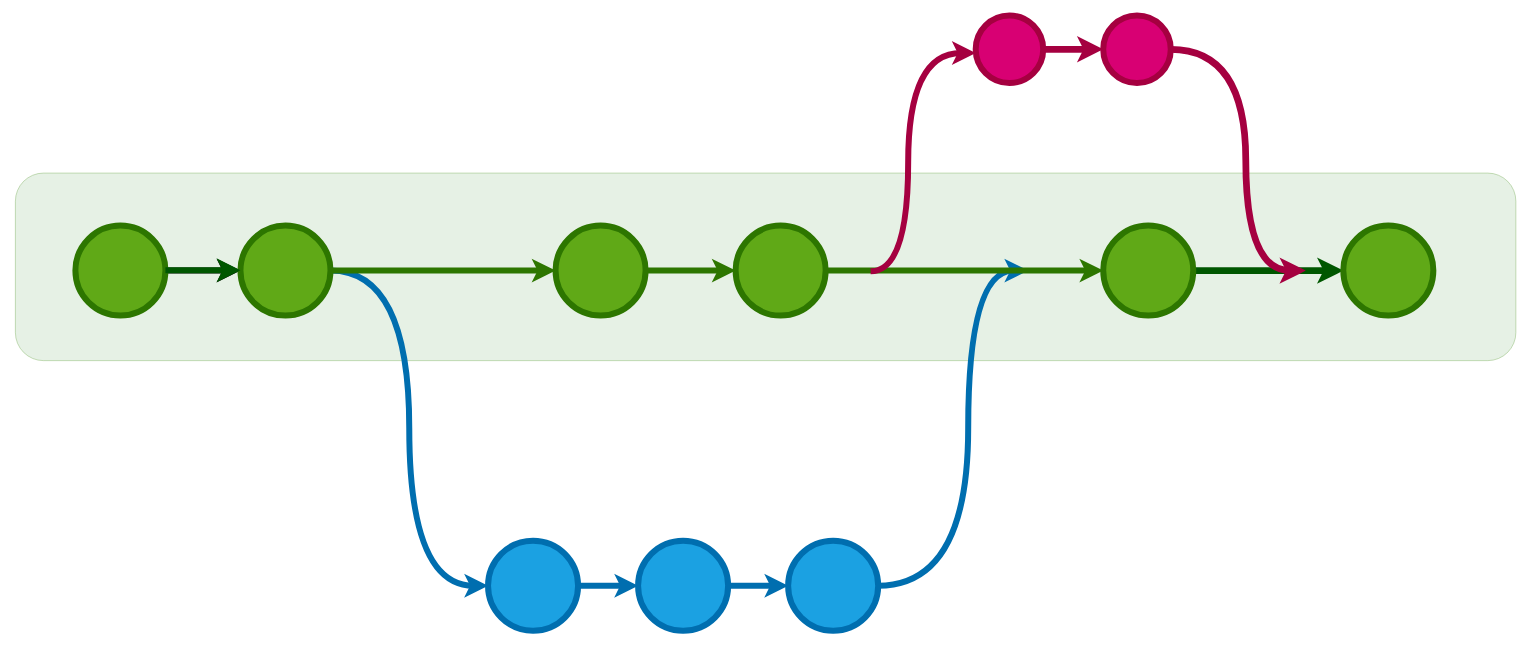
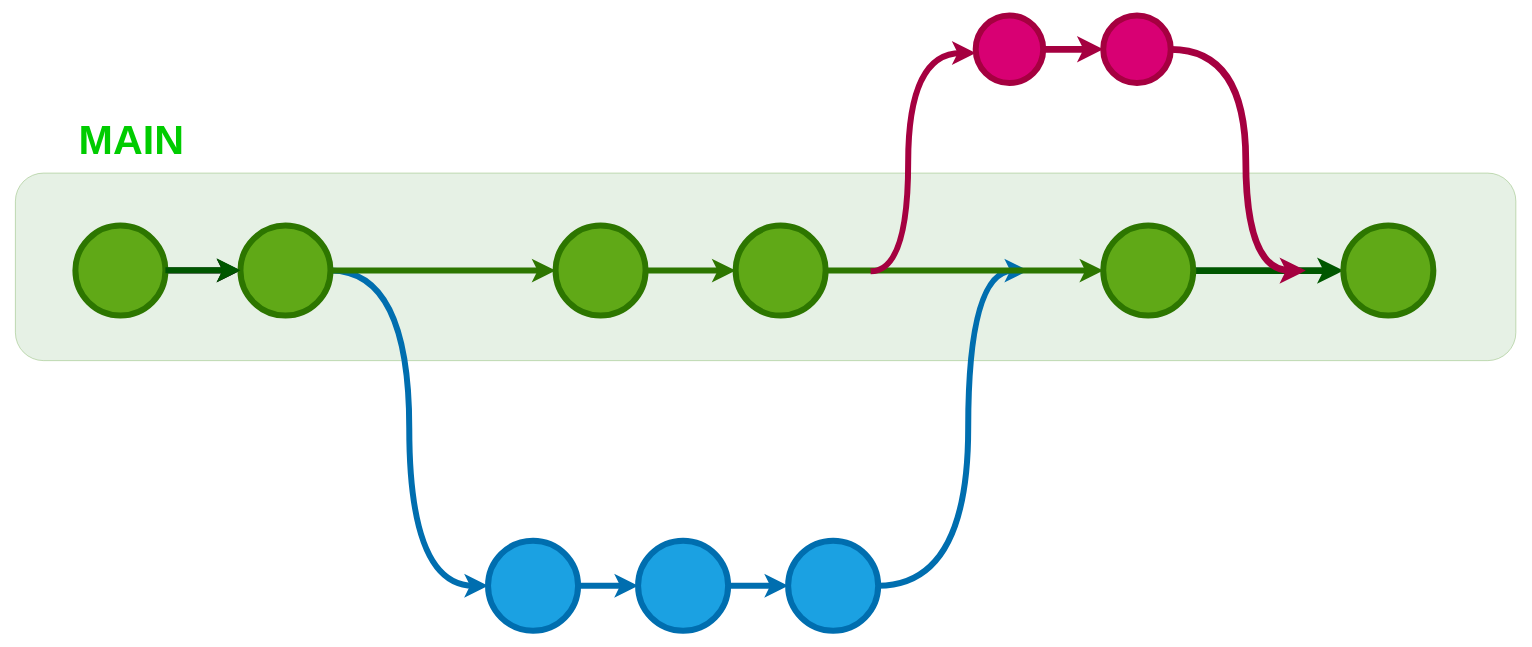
node "MAIN": added
